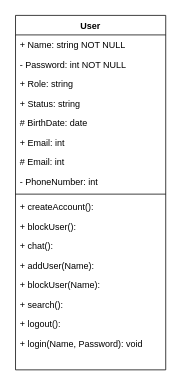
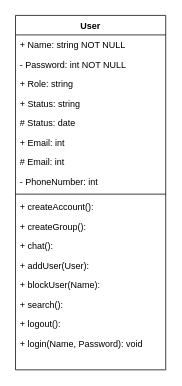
node "# BirthDate: date": label "# BirthDate: date" -> "# Status: date"
node "+ blockUser():": label "+ blockUser():" -> "+ createGroup():"
node "+ addUser(Name):": label "+ addUser(Name):" -> "+ addUser(User):"
